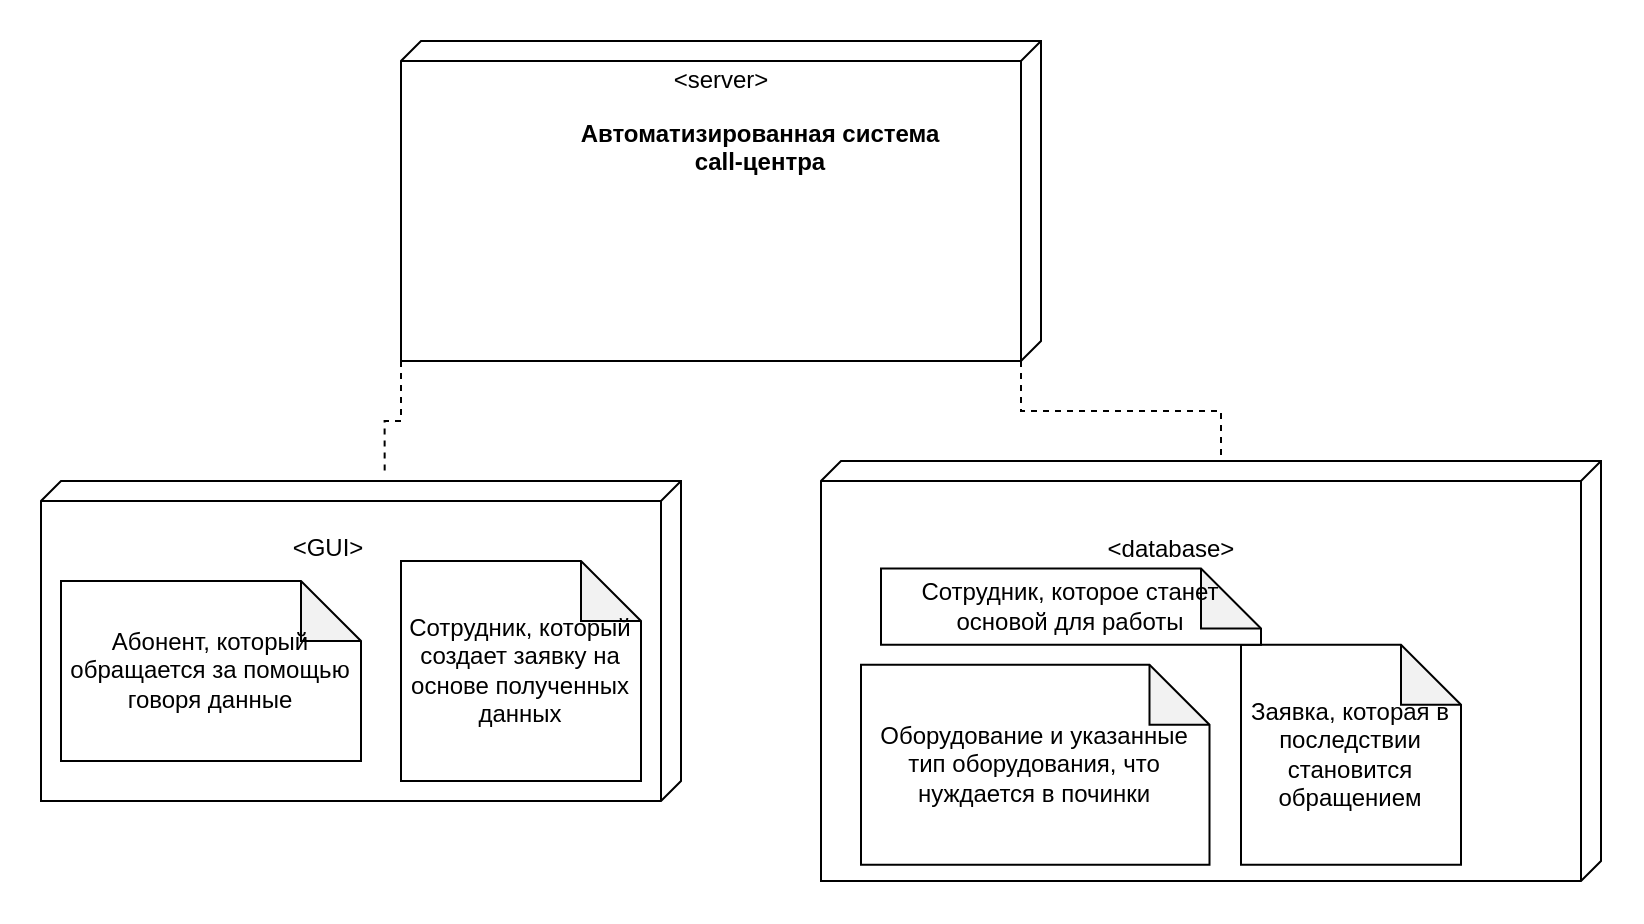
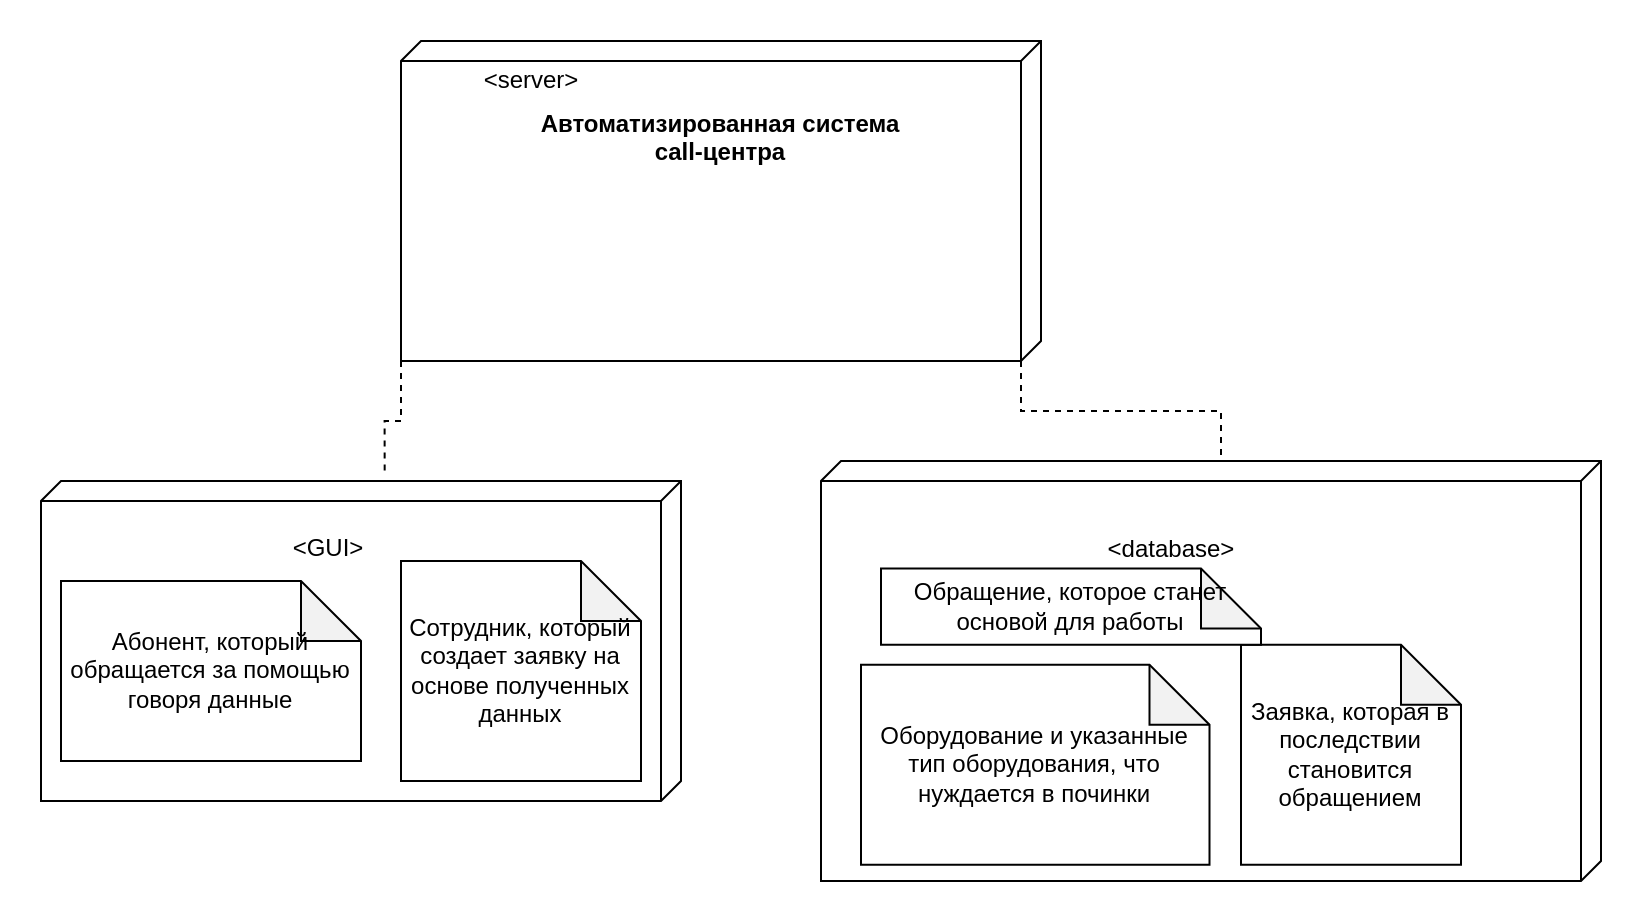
node "<server>": moved (721, 81) -> (531, 81)
node "Автоматизированная система call-центра": moved (761, 161) -> (721, 151)
node "Сотрудник, которое станет основой для работы": label "Сотрудник, которое станет основой для работы" -> "Обращение, которое станет основой для работы"
